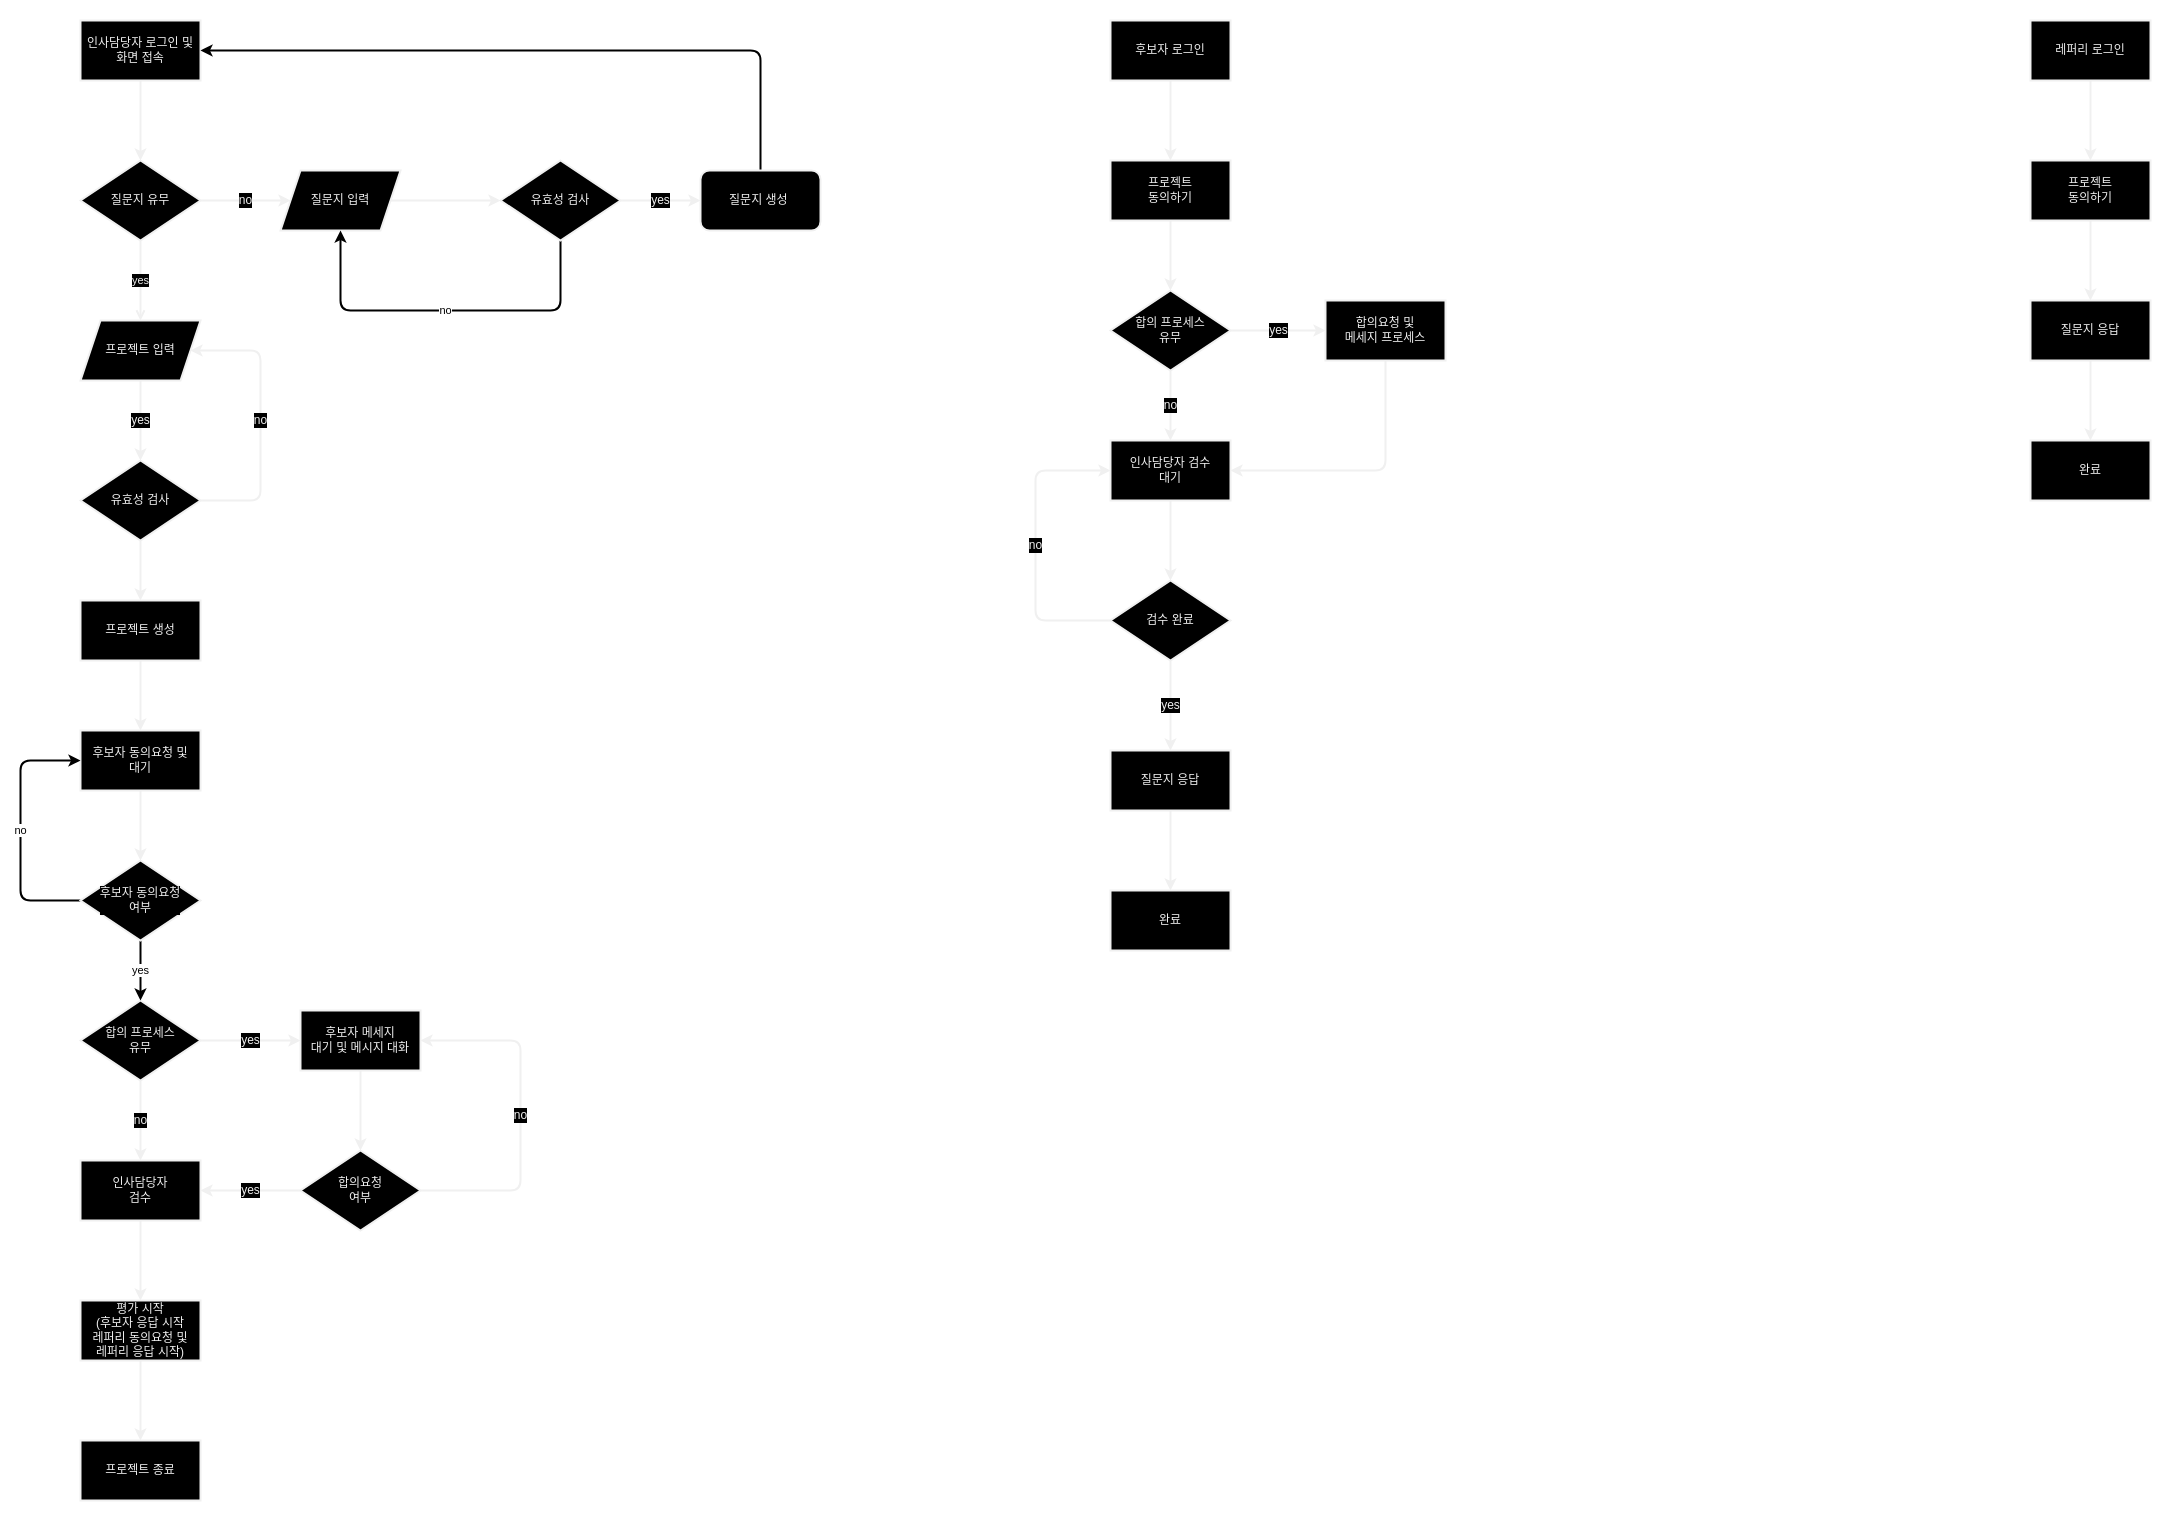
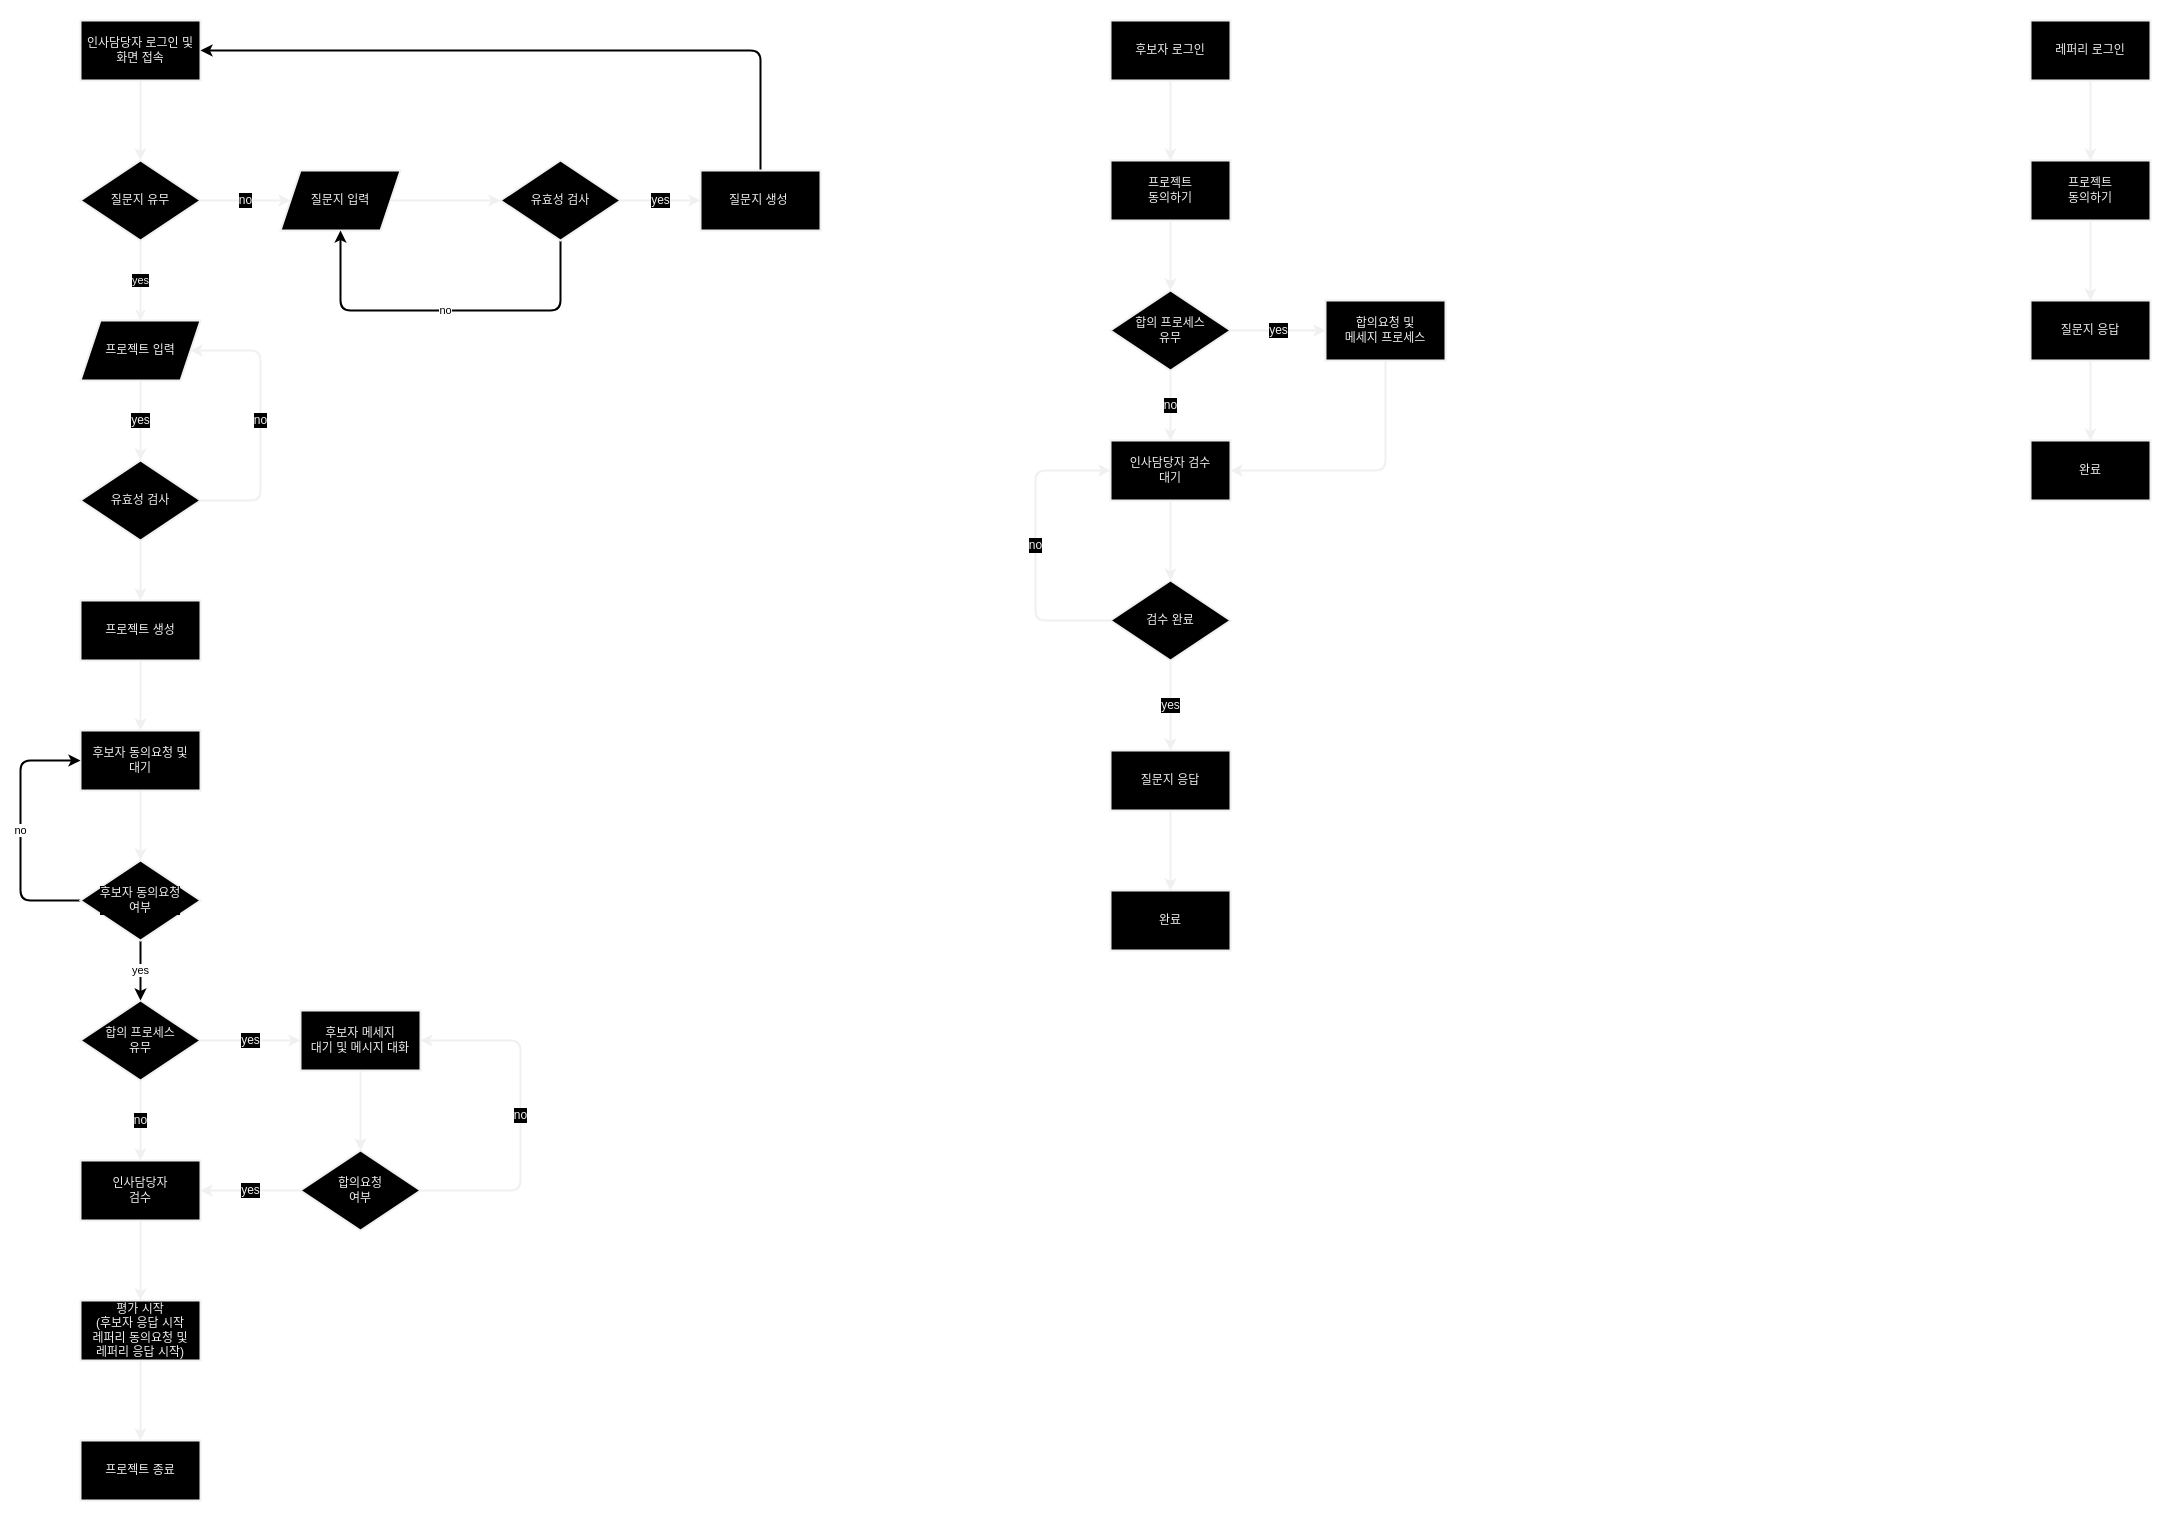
node "질문지 생성": shape rounded rectangle -> rectangle
